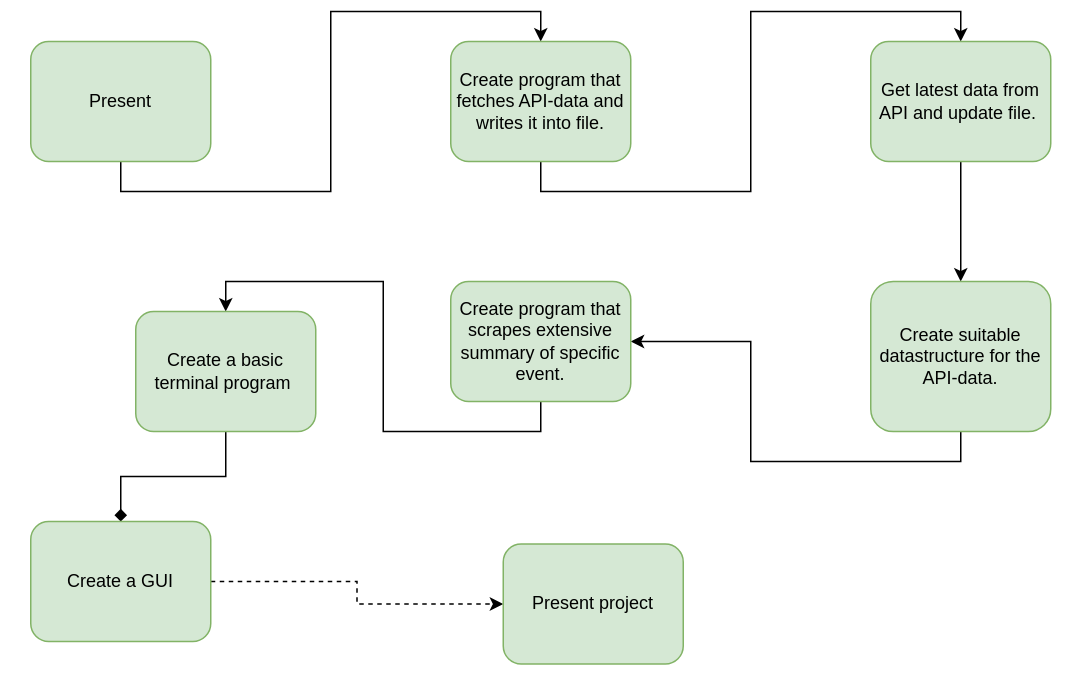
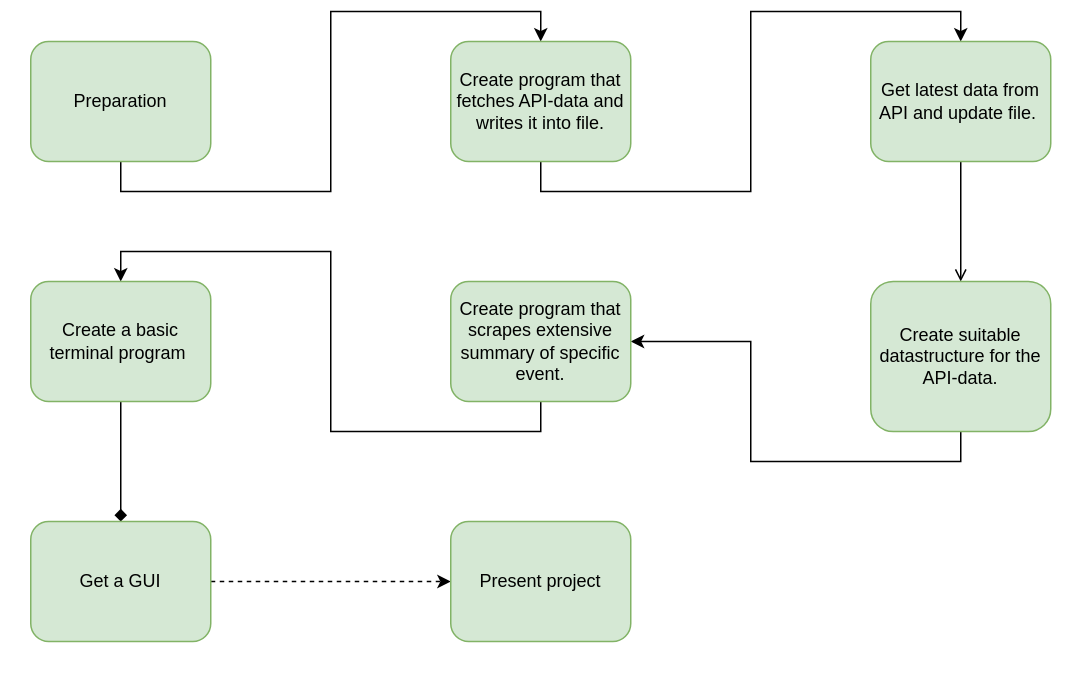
node "Present": label "Present" -> "Preparation"
edge "Get latest data from API and update file." -> "Create suitable datastructure for the API-data.": arrowhead classic -> open
node "Create a basic terminal program": moved (226, 371) -> (121, 341)
node "Create a GUI": label "Create a GUI" -> "Get a GUI"
node "Present project": moved (593, 604) -> (541, 581)
